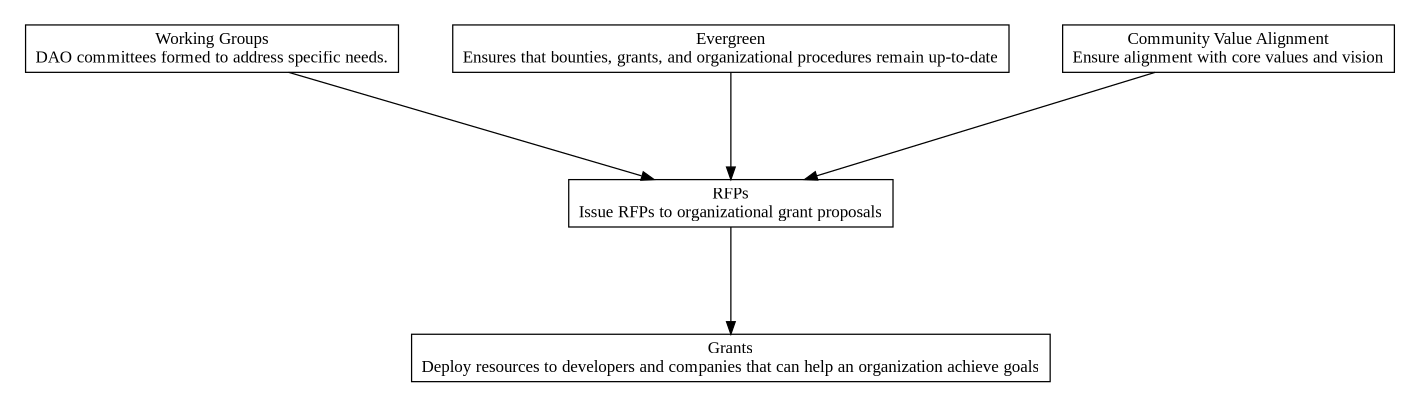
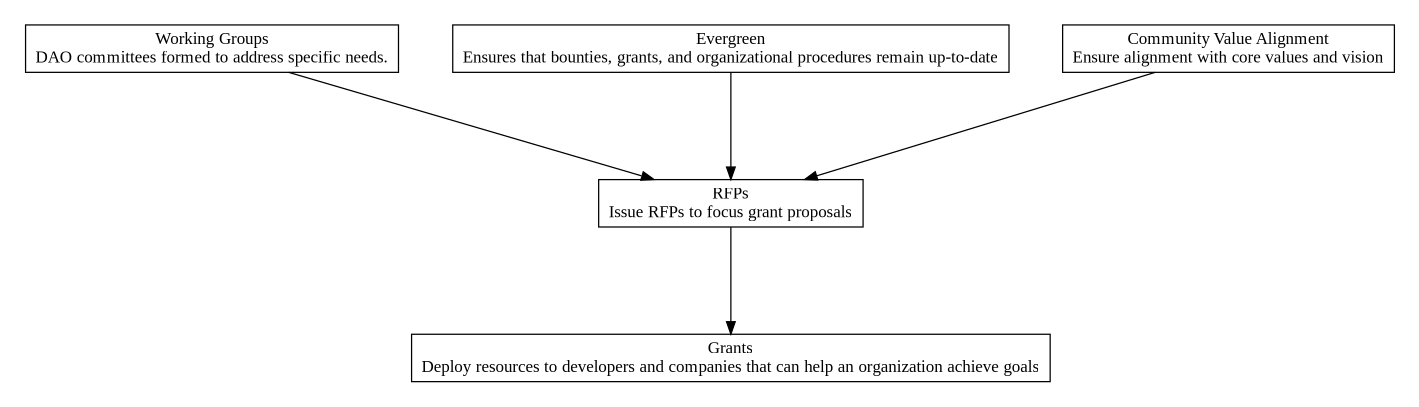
node "RFPs Issue RFPs to organizational grant proposals": label "RFPs Issue RFPs to organizational grant proposals" -> "RFPs Issue RFPs to focus grant proposals"
